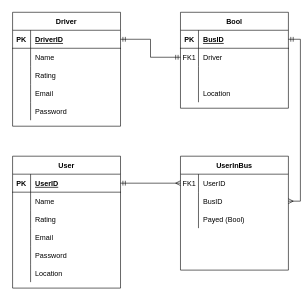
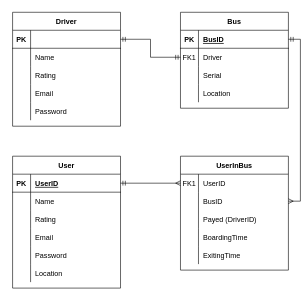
node "Bool": label "Bool" -> "Bus"
node "DriverID": removed
node "Serial": added
node "Payed (Bool)": label "Payed (Bool)" -> "Payed (DriverID)"
node "BoardingTime": added
node "ExitingTime": added
